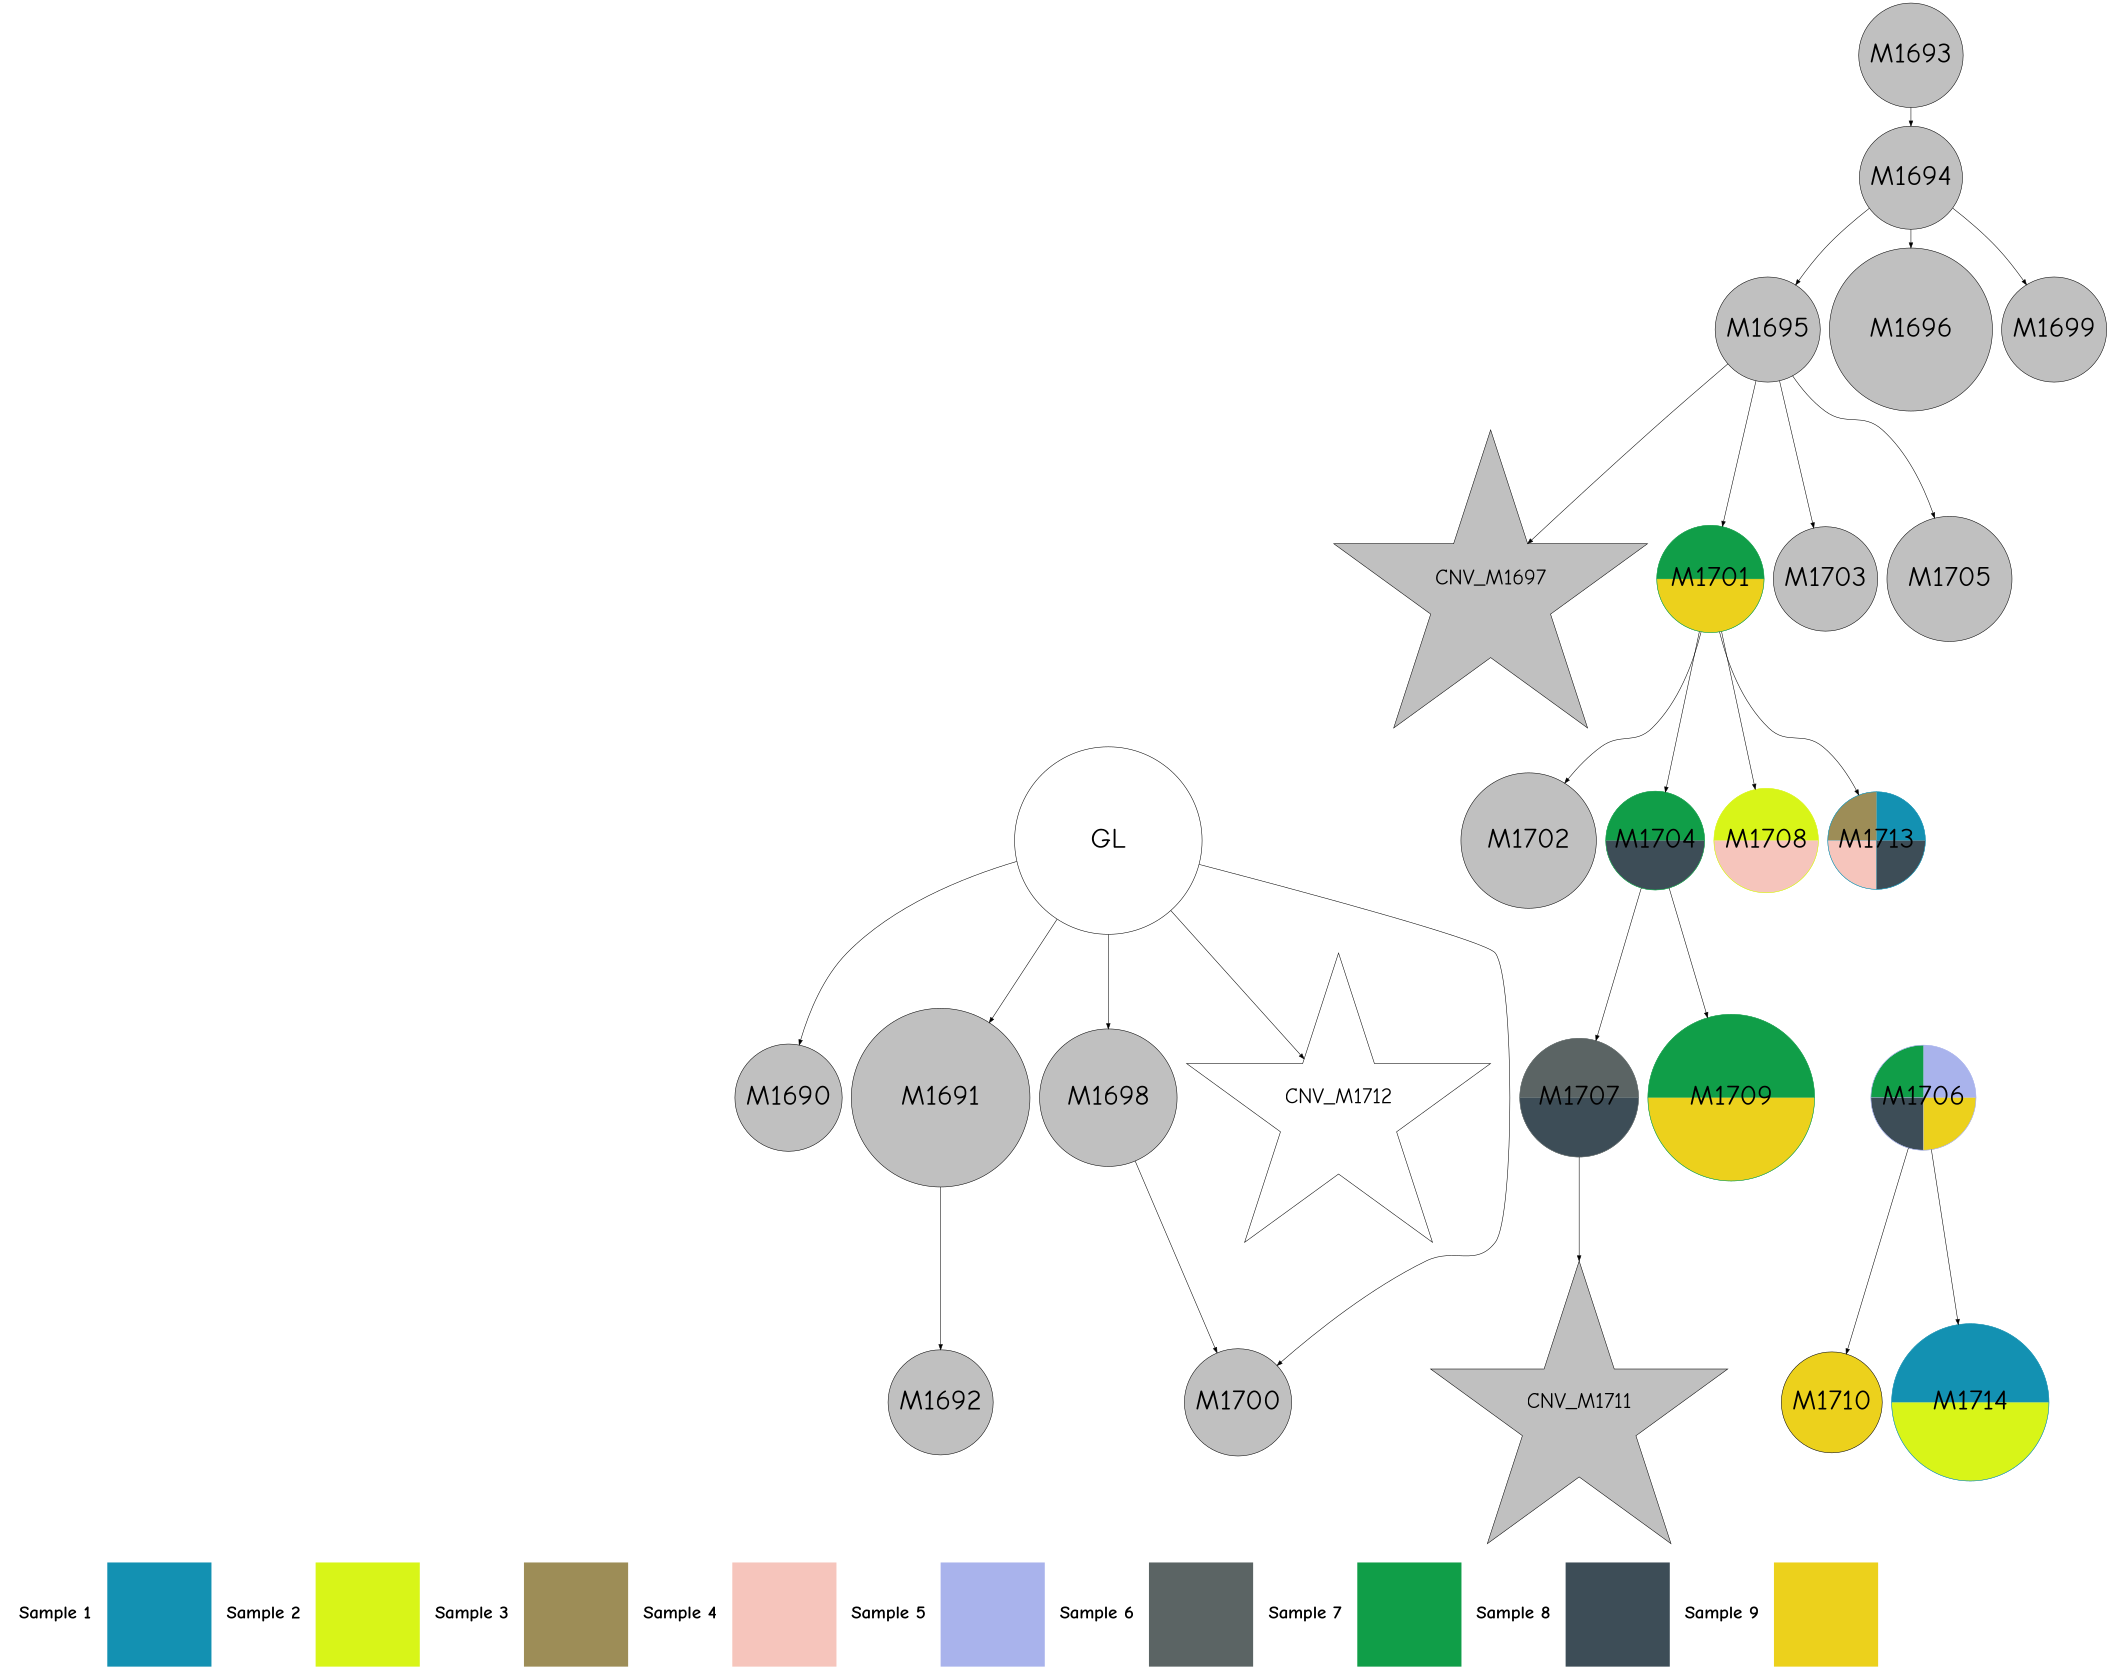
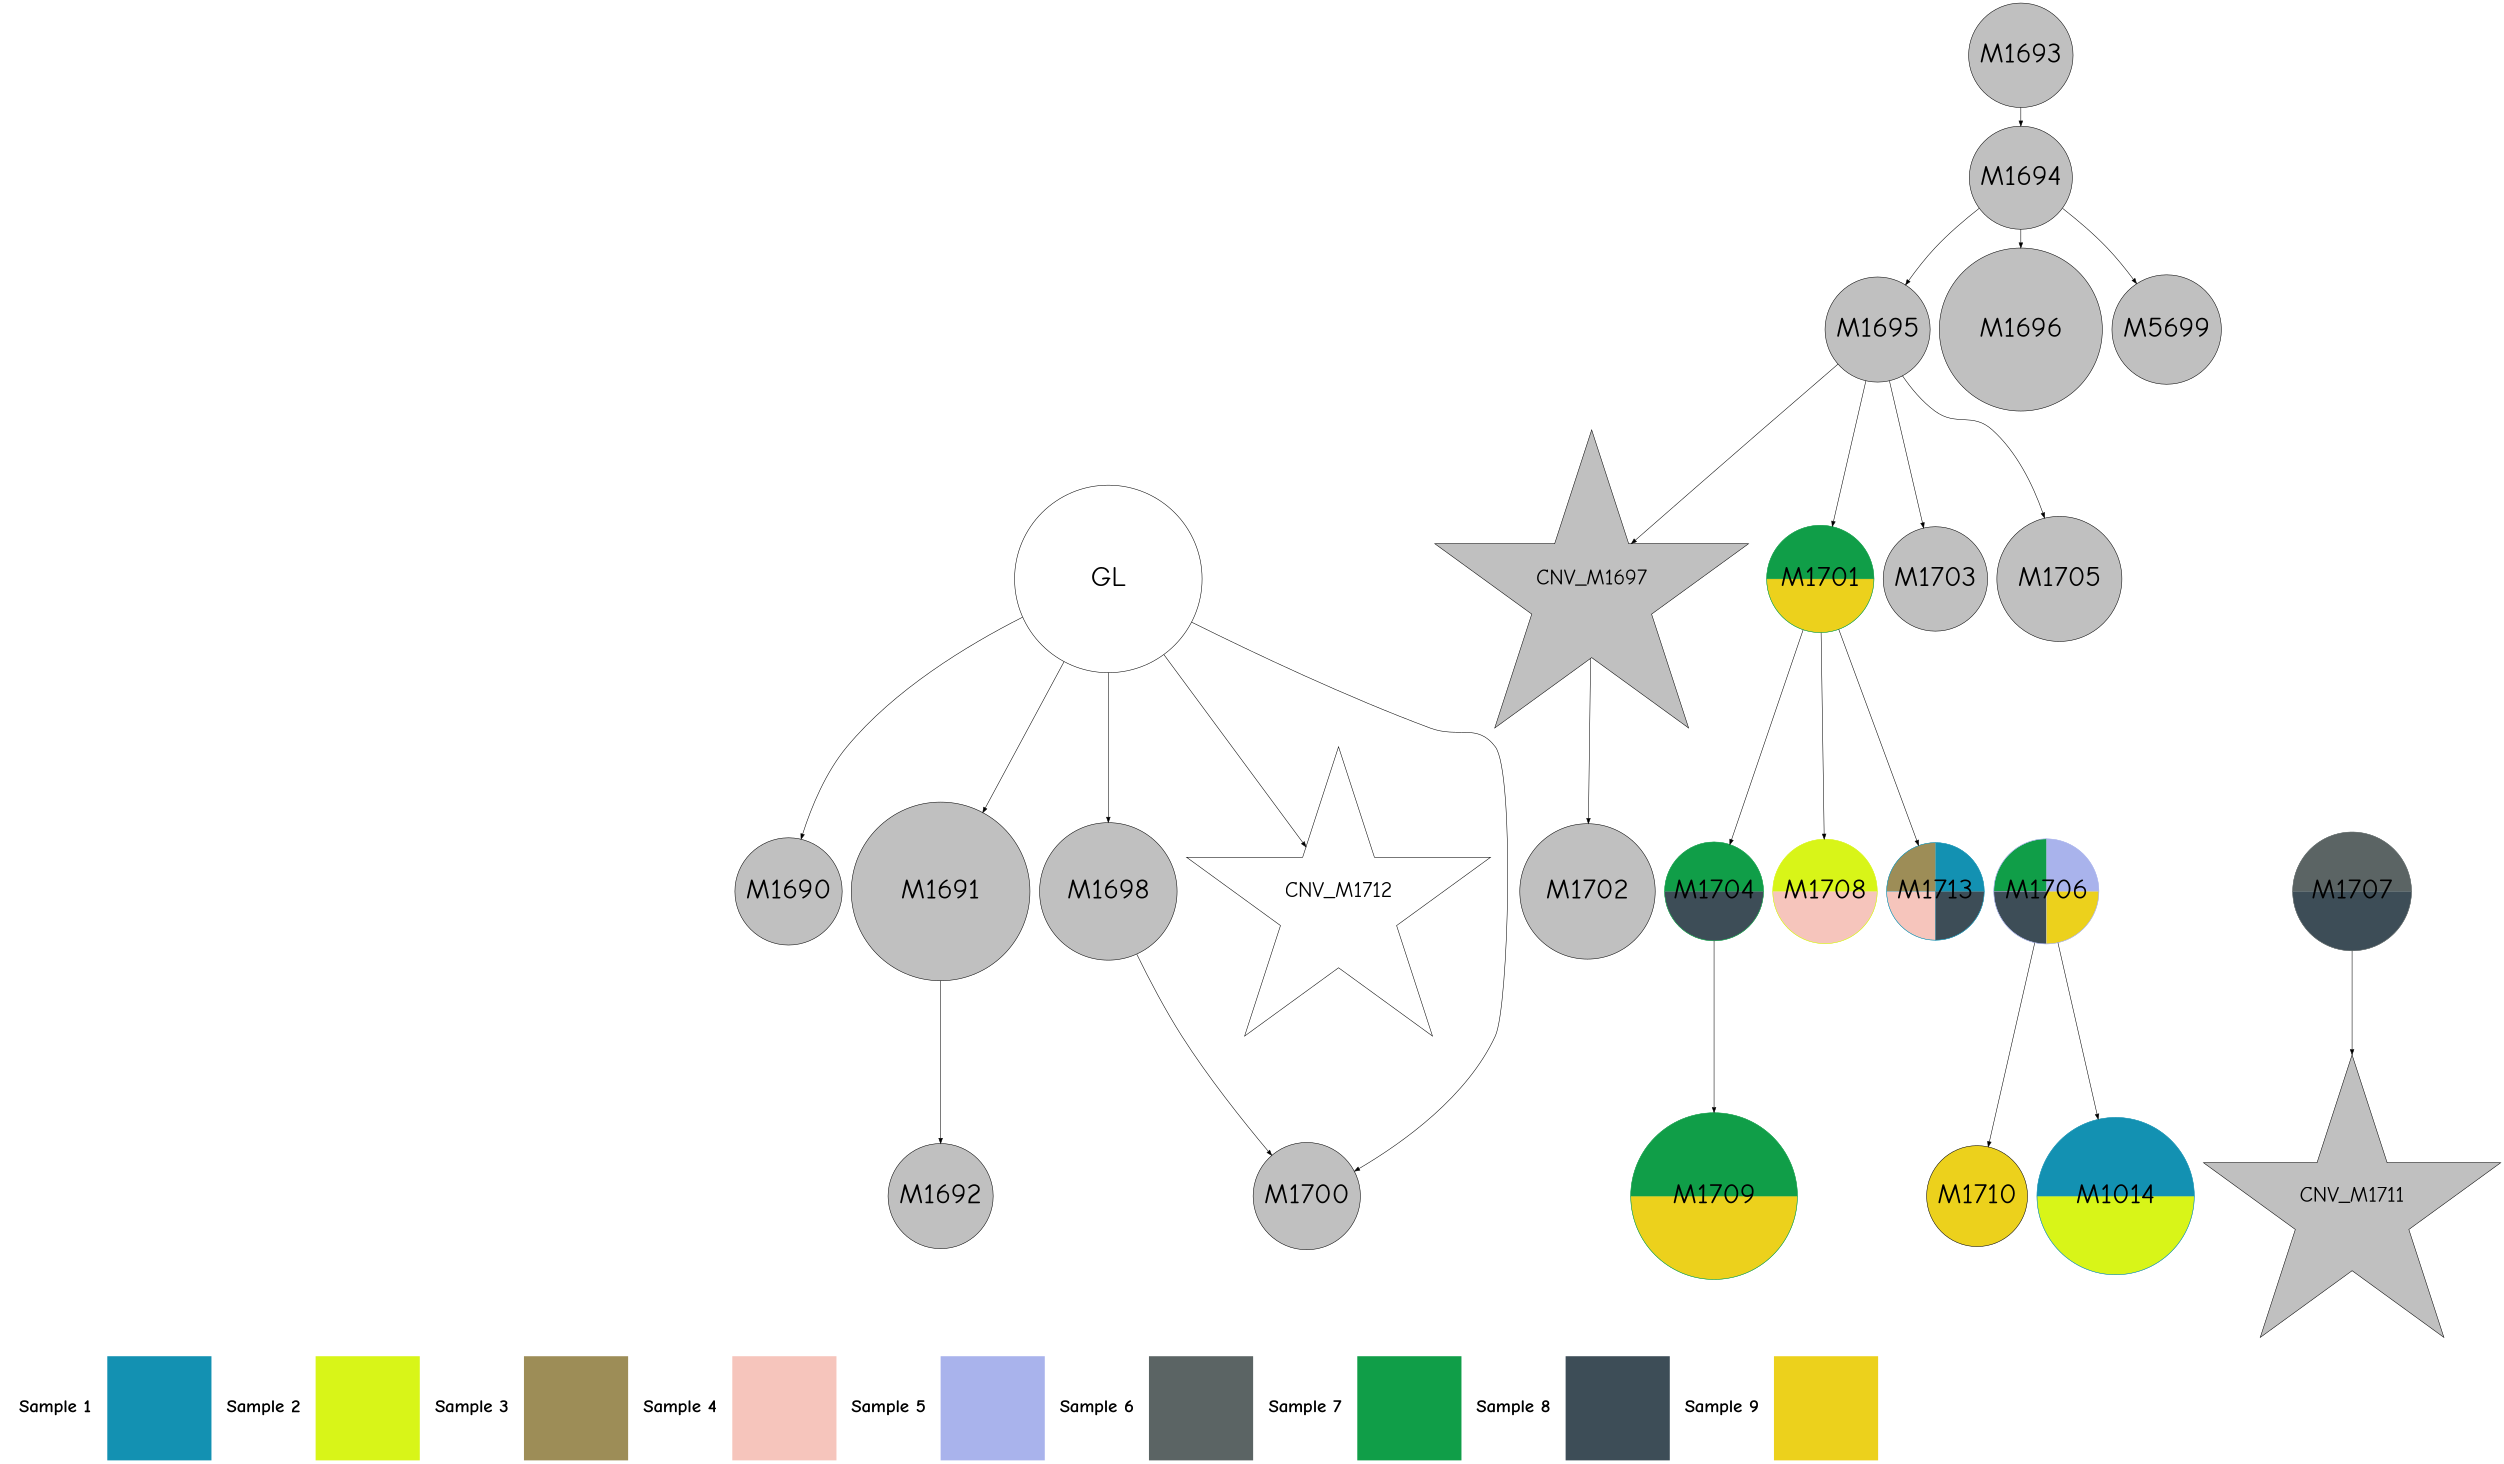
node "M1699": label "M1699" -> "M5699"
edge "M1701" -> "M1702": now "CNV_M1697" -> "M1702"
edge "M1704" -> "M1707": removed
node "M1714": label "M1714" -> "M1014"
